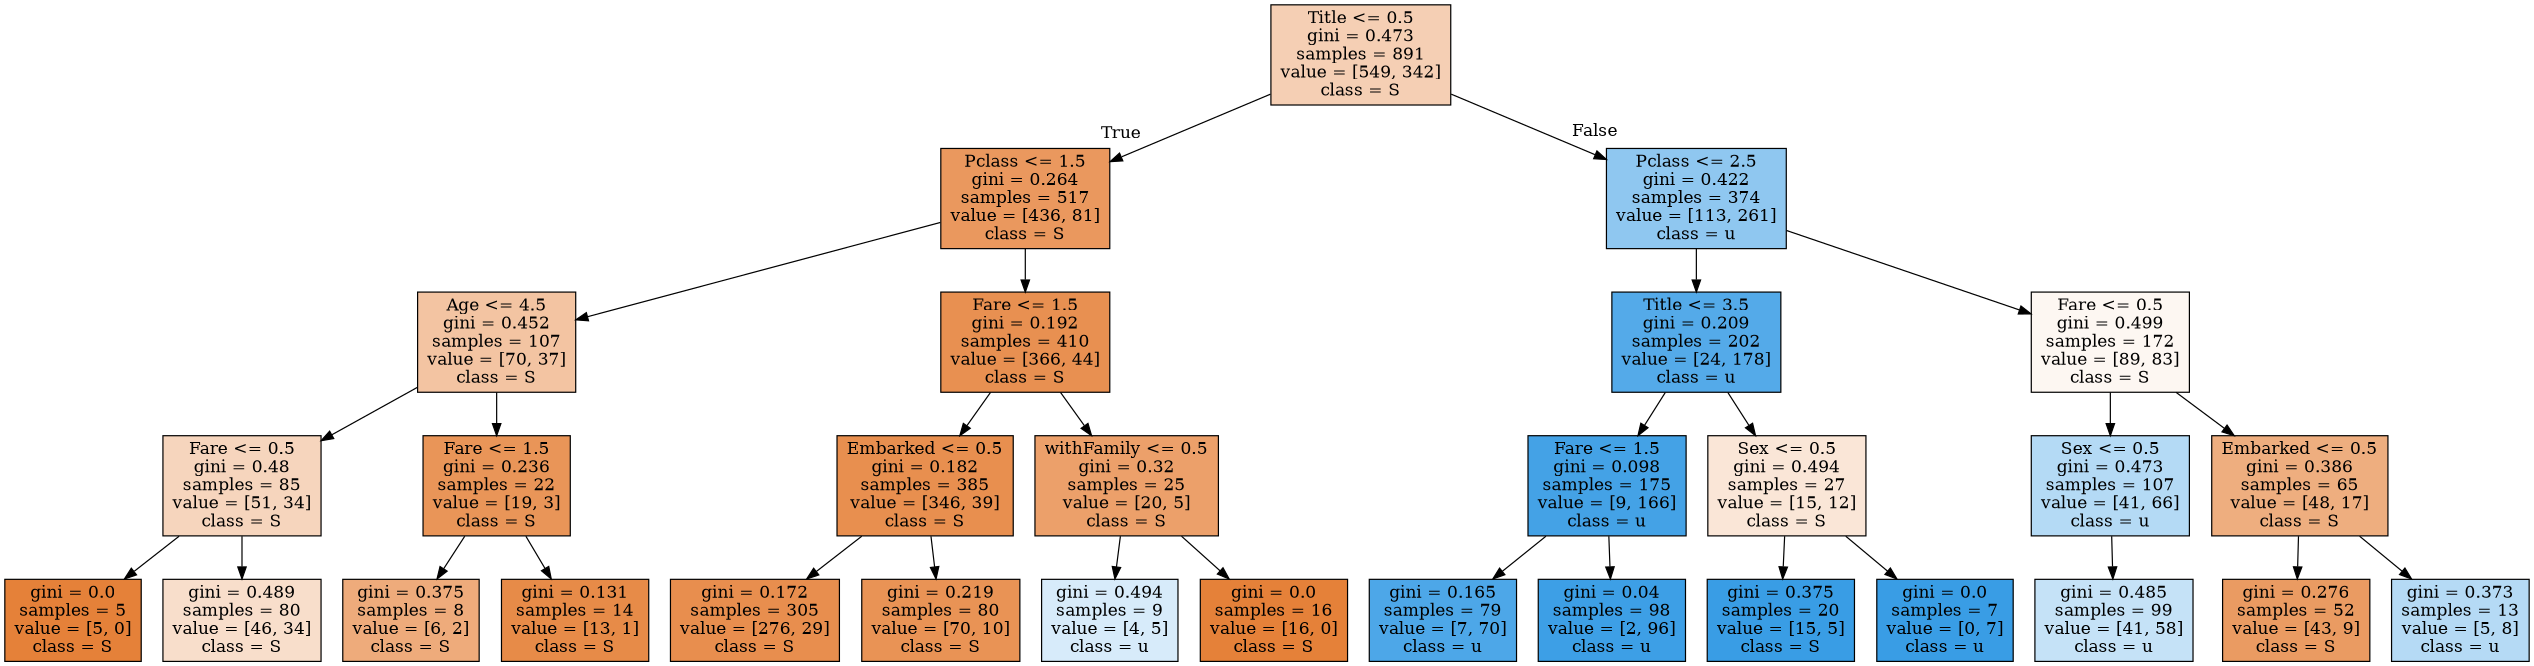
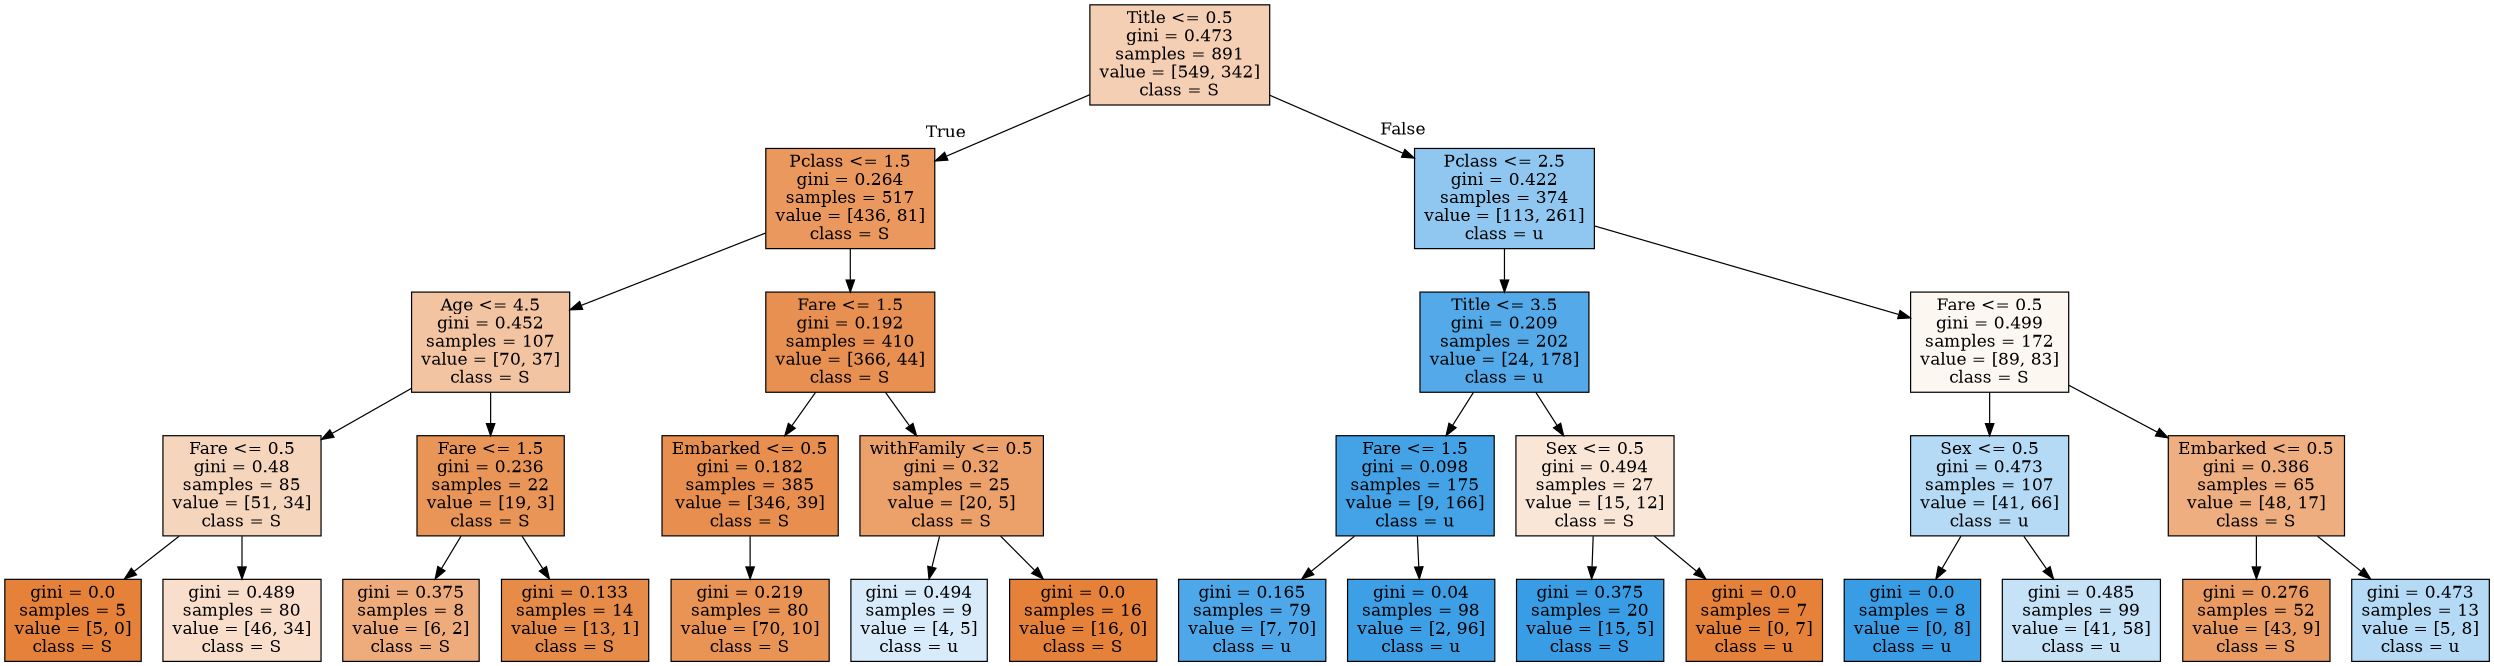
node "gini = 0.131 samples = 14 value = [13, 1] class = S": label "gini = 0.131 samples = 14 value = [13, 1] class = S" -> "gini = 0.133 samples = 14 value = [13, 1] class = S"
node "gini = 0.172 samples = 305 value = [276, 29] class = S": removed
node "gini = 0.0 samples = 8 value = [0, 8] class = u": added
node "gini = 0.0 samples = 7 value = [0, 7] class = u": fillcolor #399de5 -> #e58139
node "gini = 0.373 samples = 13 value = [5, 8] class = u": label "gini = 0.373 samples = 13 value = [5, 8] class = u" -> "gini = 0.473 samples = 13 value = [5, 8] class = u"
